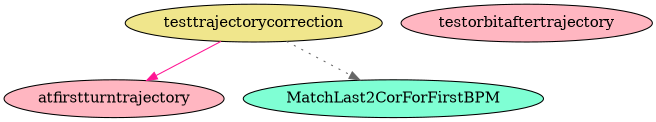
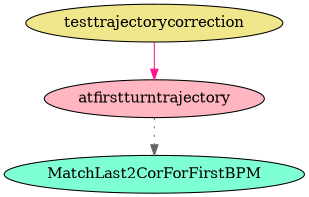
node "testorbitaftertrajectory": removed
edge "testtrajectorycorrection" -> "MatchLast2CorForFirstBPM": now "atfirstturntrajectory" -> "MatchLast2CorForFirstBPM"
